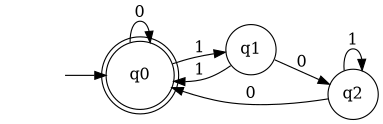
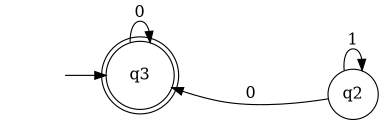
node "q1": removed
node "q0": label "q0" -> "q3"
